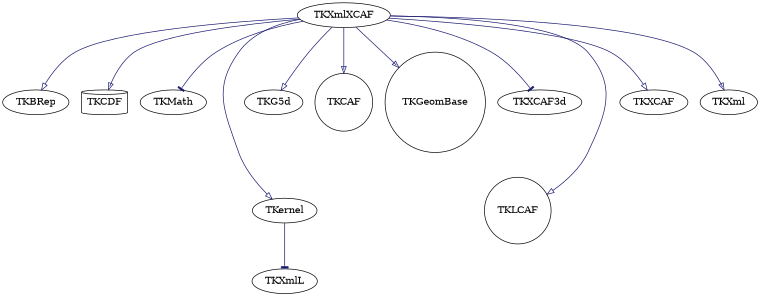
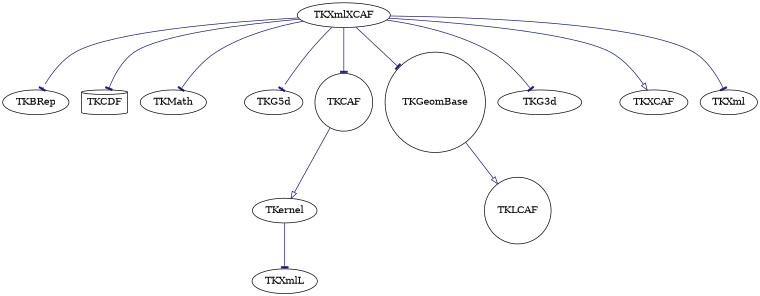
edge "TKXmlXCAF" -> "TKXml": arrowhead onormal -> tee
edge "TKXmlXCAF" -> "TKBRep": arrowhead onormal -> tee
edge "TKXmlXCAF" -> "TKCDF": arrowhead onormal -> tee
edge "TKXmlXCAF" -> "TKGeomBase": arrowhead onormal -> tee
edge "TKXmlXCAF" -> "TKCAF": arrowhead onormal -> tee
edge "TKXmlXCAF" -> "TKLCAF": now "TKGeomBase" -> "TKLCAF"
edge "TKXmlXCAF" -> "TKG5d": arrowhead onormal -> tee
edge "TKXmlXCAF" -> "TKernel": now "TKCAF" -> "TKernel"
node "TKXCAF3d": label "TKXCAF3d" -> "TKG3d"
